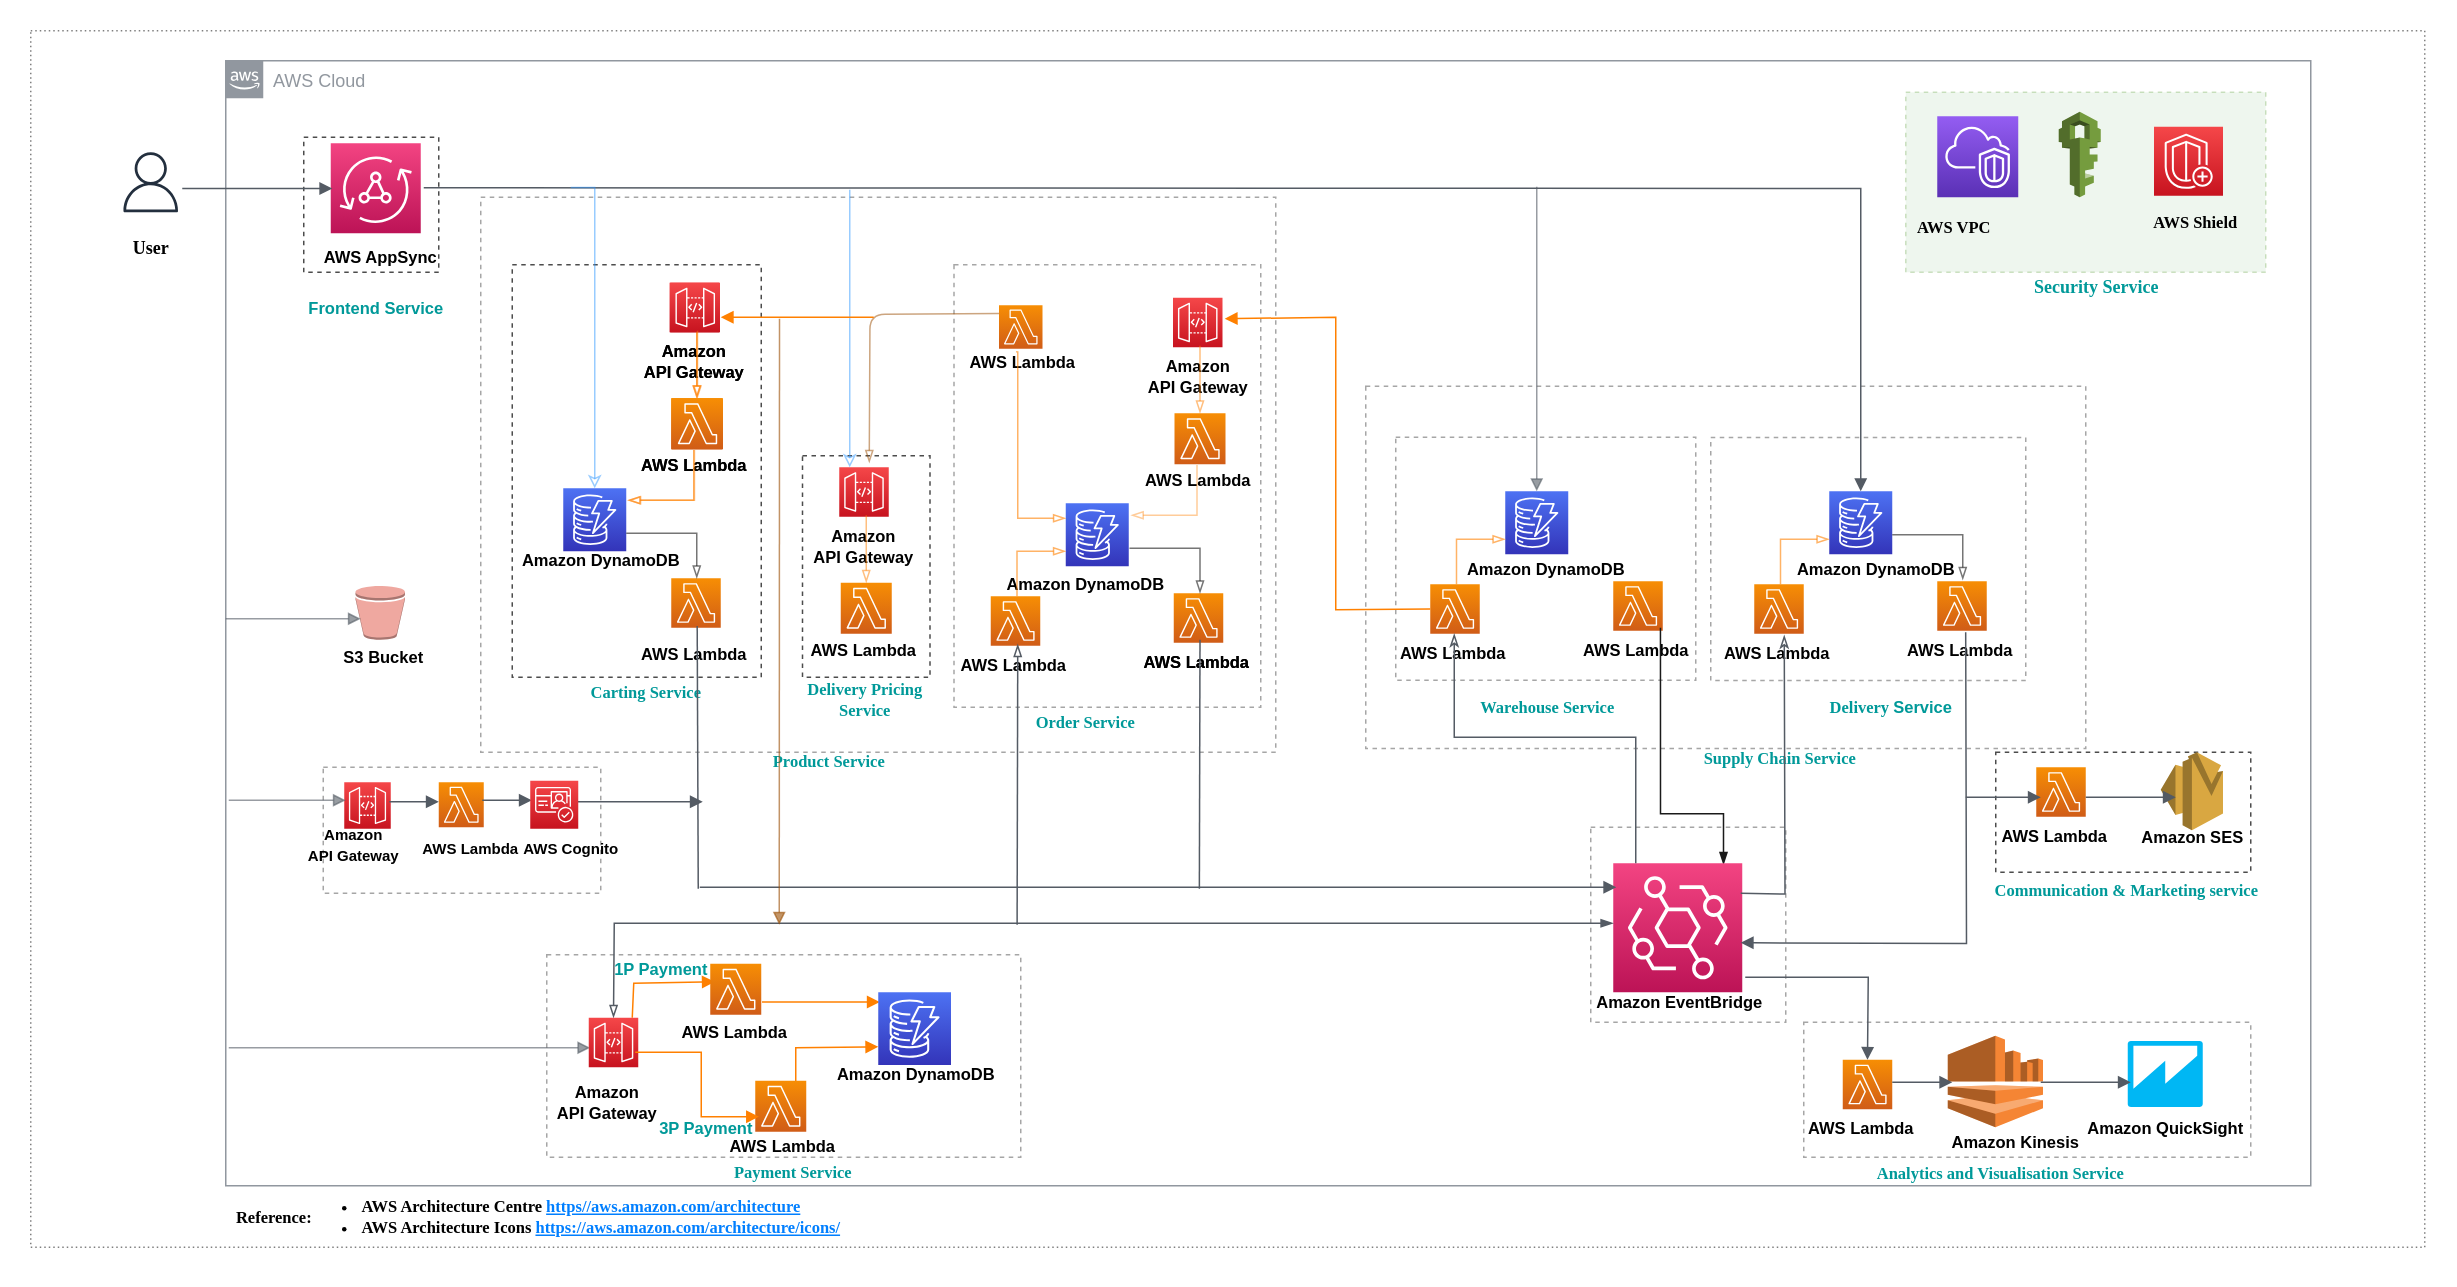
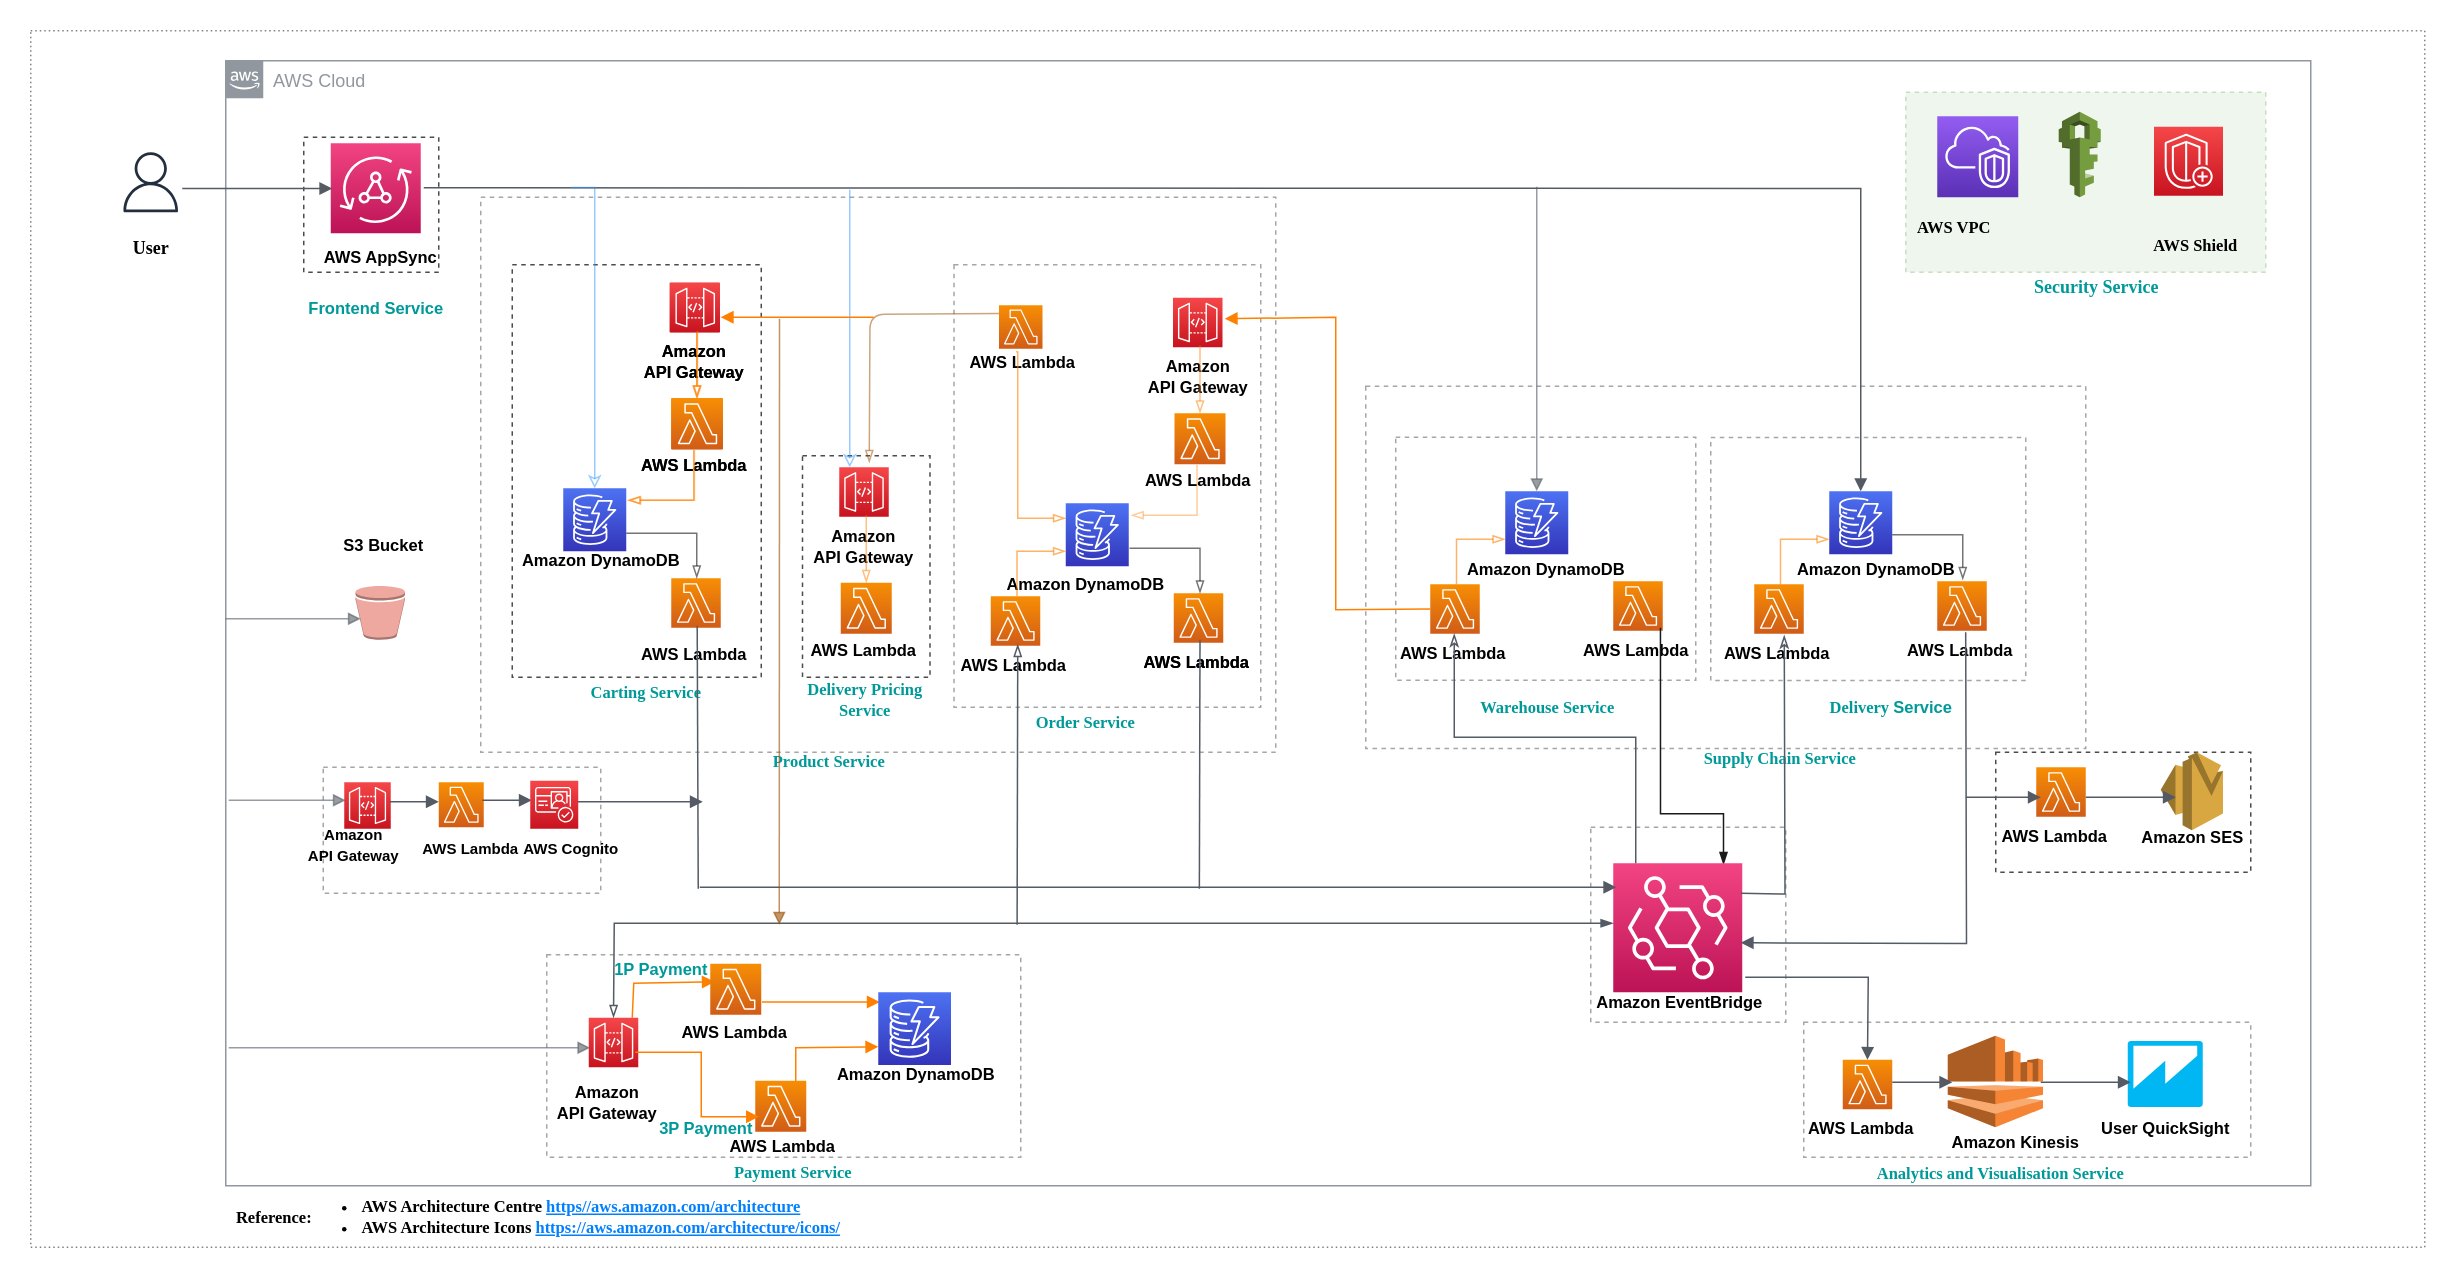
node "AWS Shield": moved (2195, 223) -> (2195, 245)
node "S3 Bucket": moved (383, 658) -> (383, 545)
node "Communication & Marketing service": removed
node "Amazon QuickSight": label "Amazon QuickSight" -> "User QuickSight"
